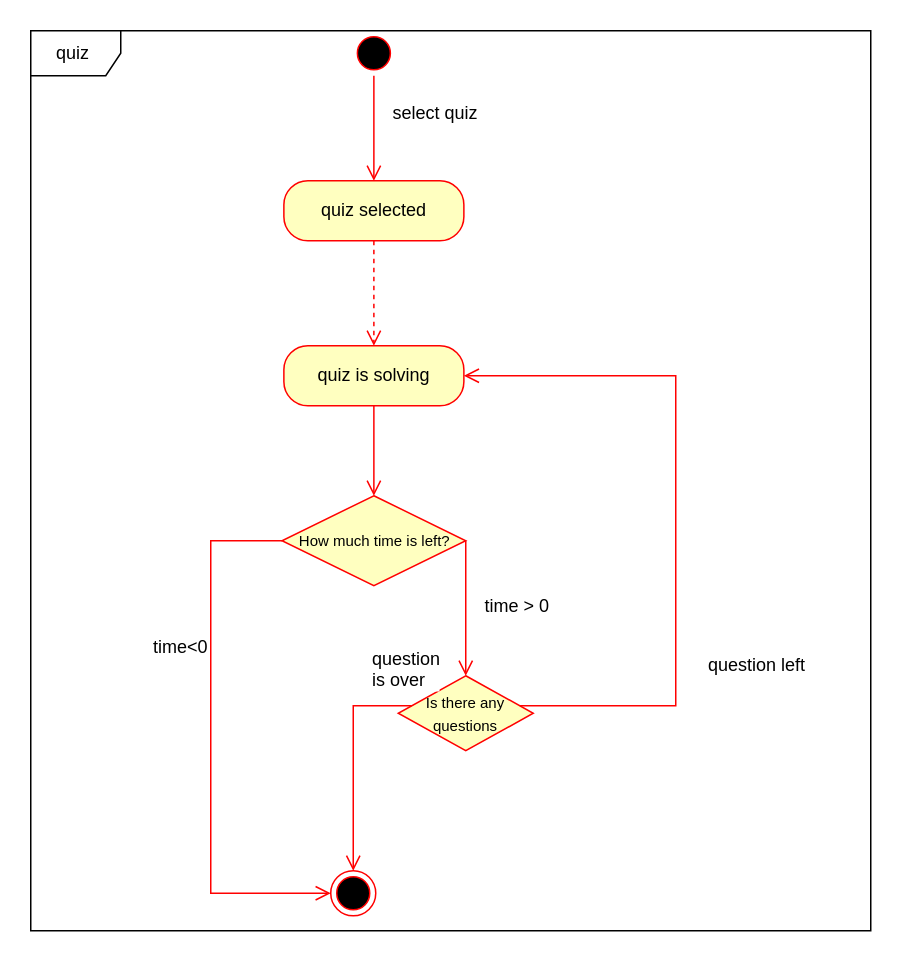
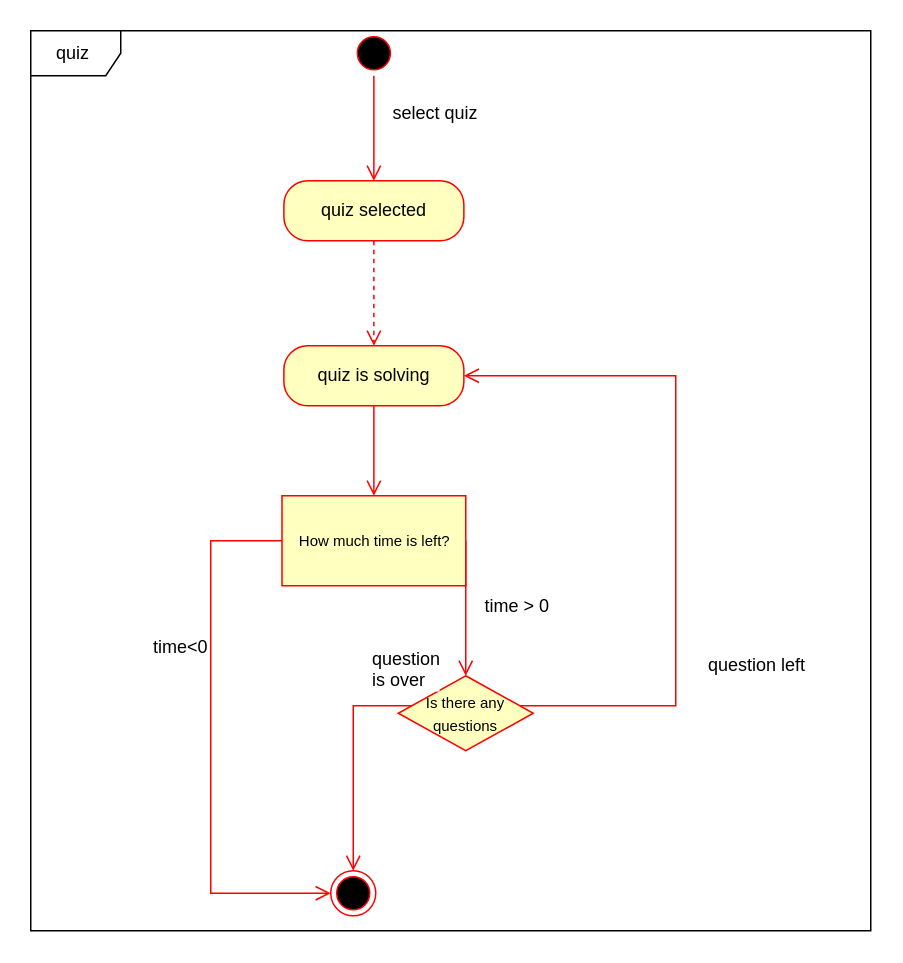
node "How much time is left?": shape diamond -> rectangle
